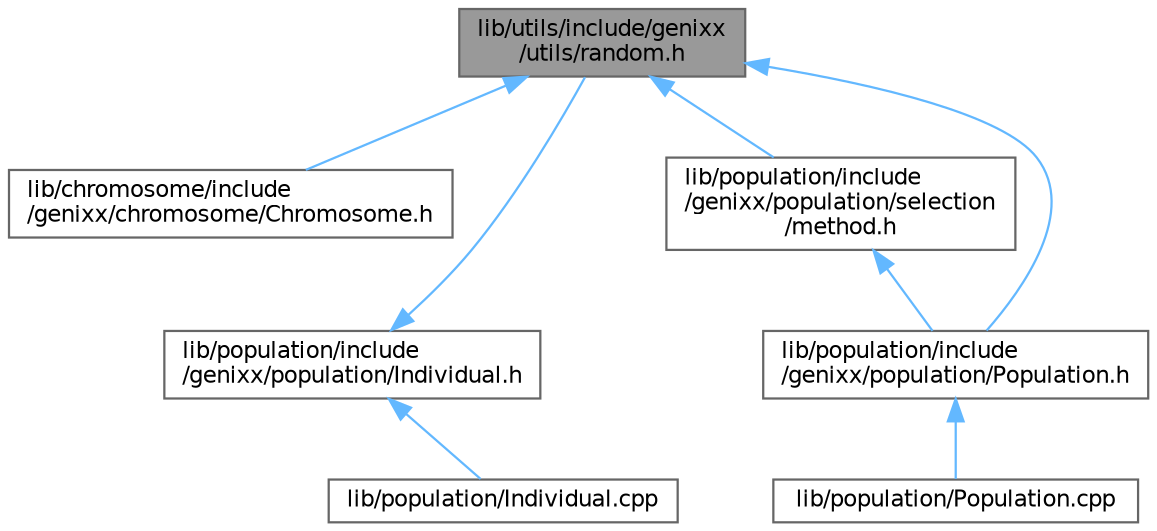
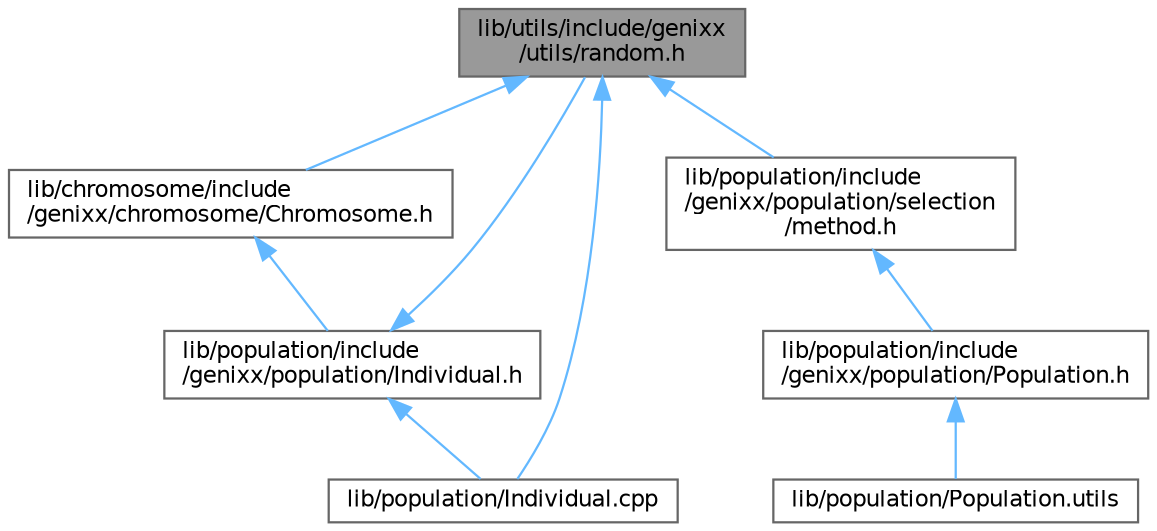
edge "lib/population/include /genixx/population/Population.h" -> "lib/utils/include/genixx /utils/random.h": now "lib/population/Individual.cpp" -> "lib/utils/include/genixx /utils/random.h"
edge "lib/population/include /genixx/population/Individual.h" -> "lib/chromosome/include /genixx/chromosome/Chromosome.h": added
node "lib/population/Population.cpp": label "lib/population/Population.cpp" -> "lib/population/Population.utils"
